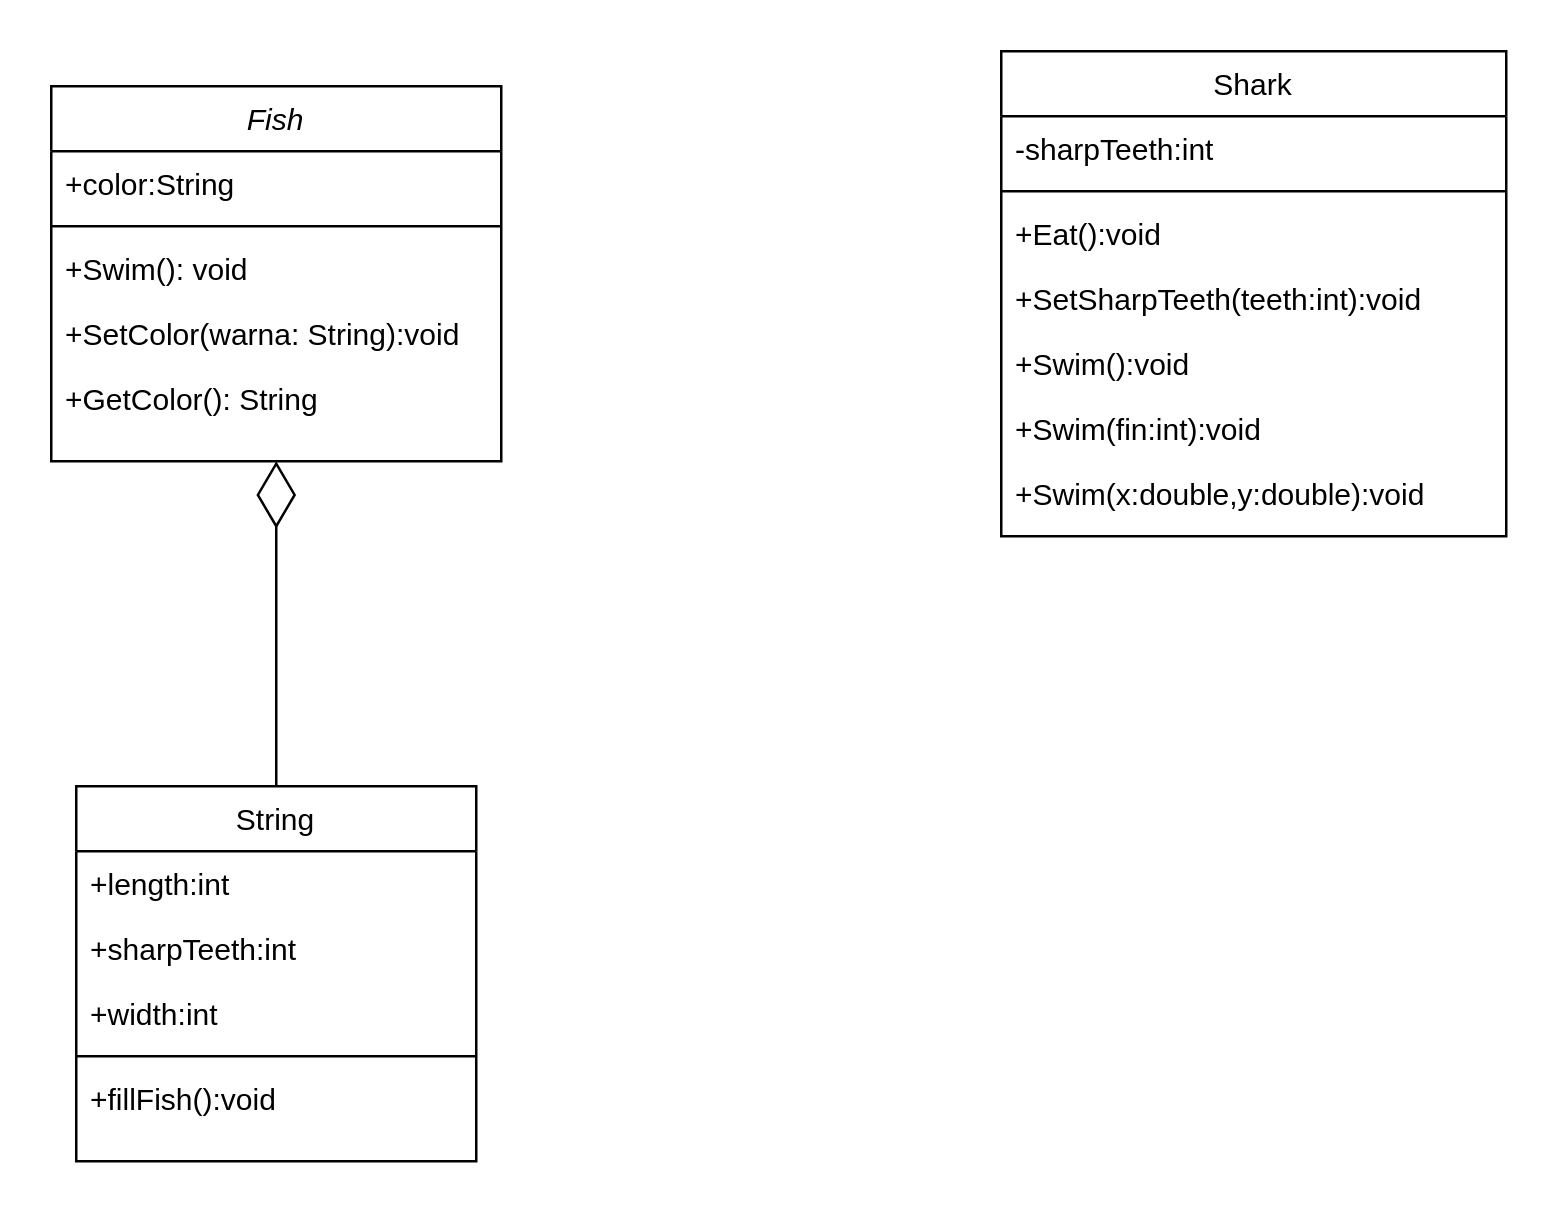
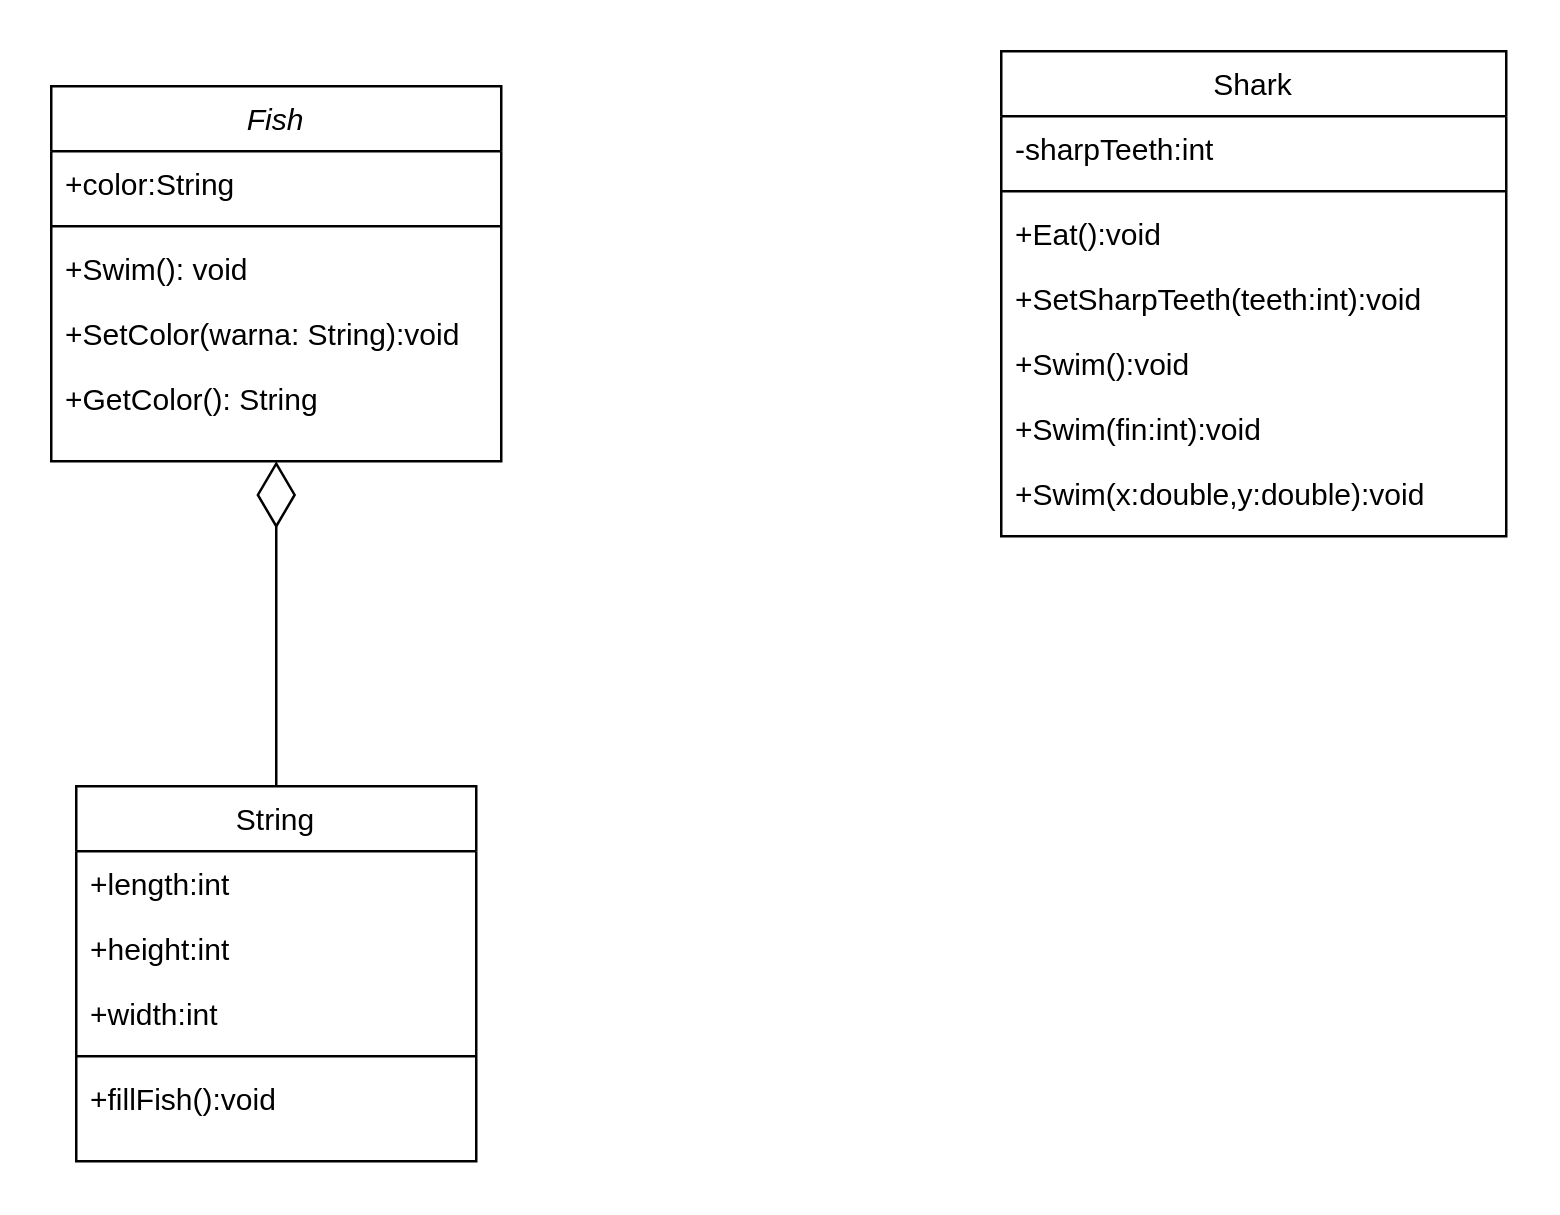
node "+sharpTeeth:int": label "+sharpTeeth:int" -> "+height:int"
